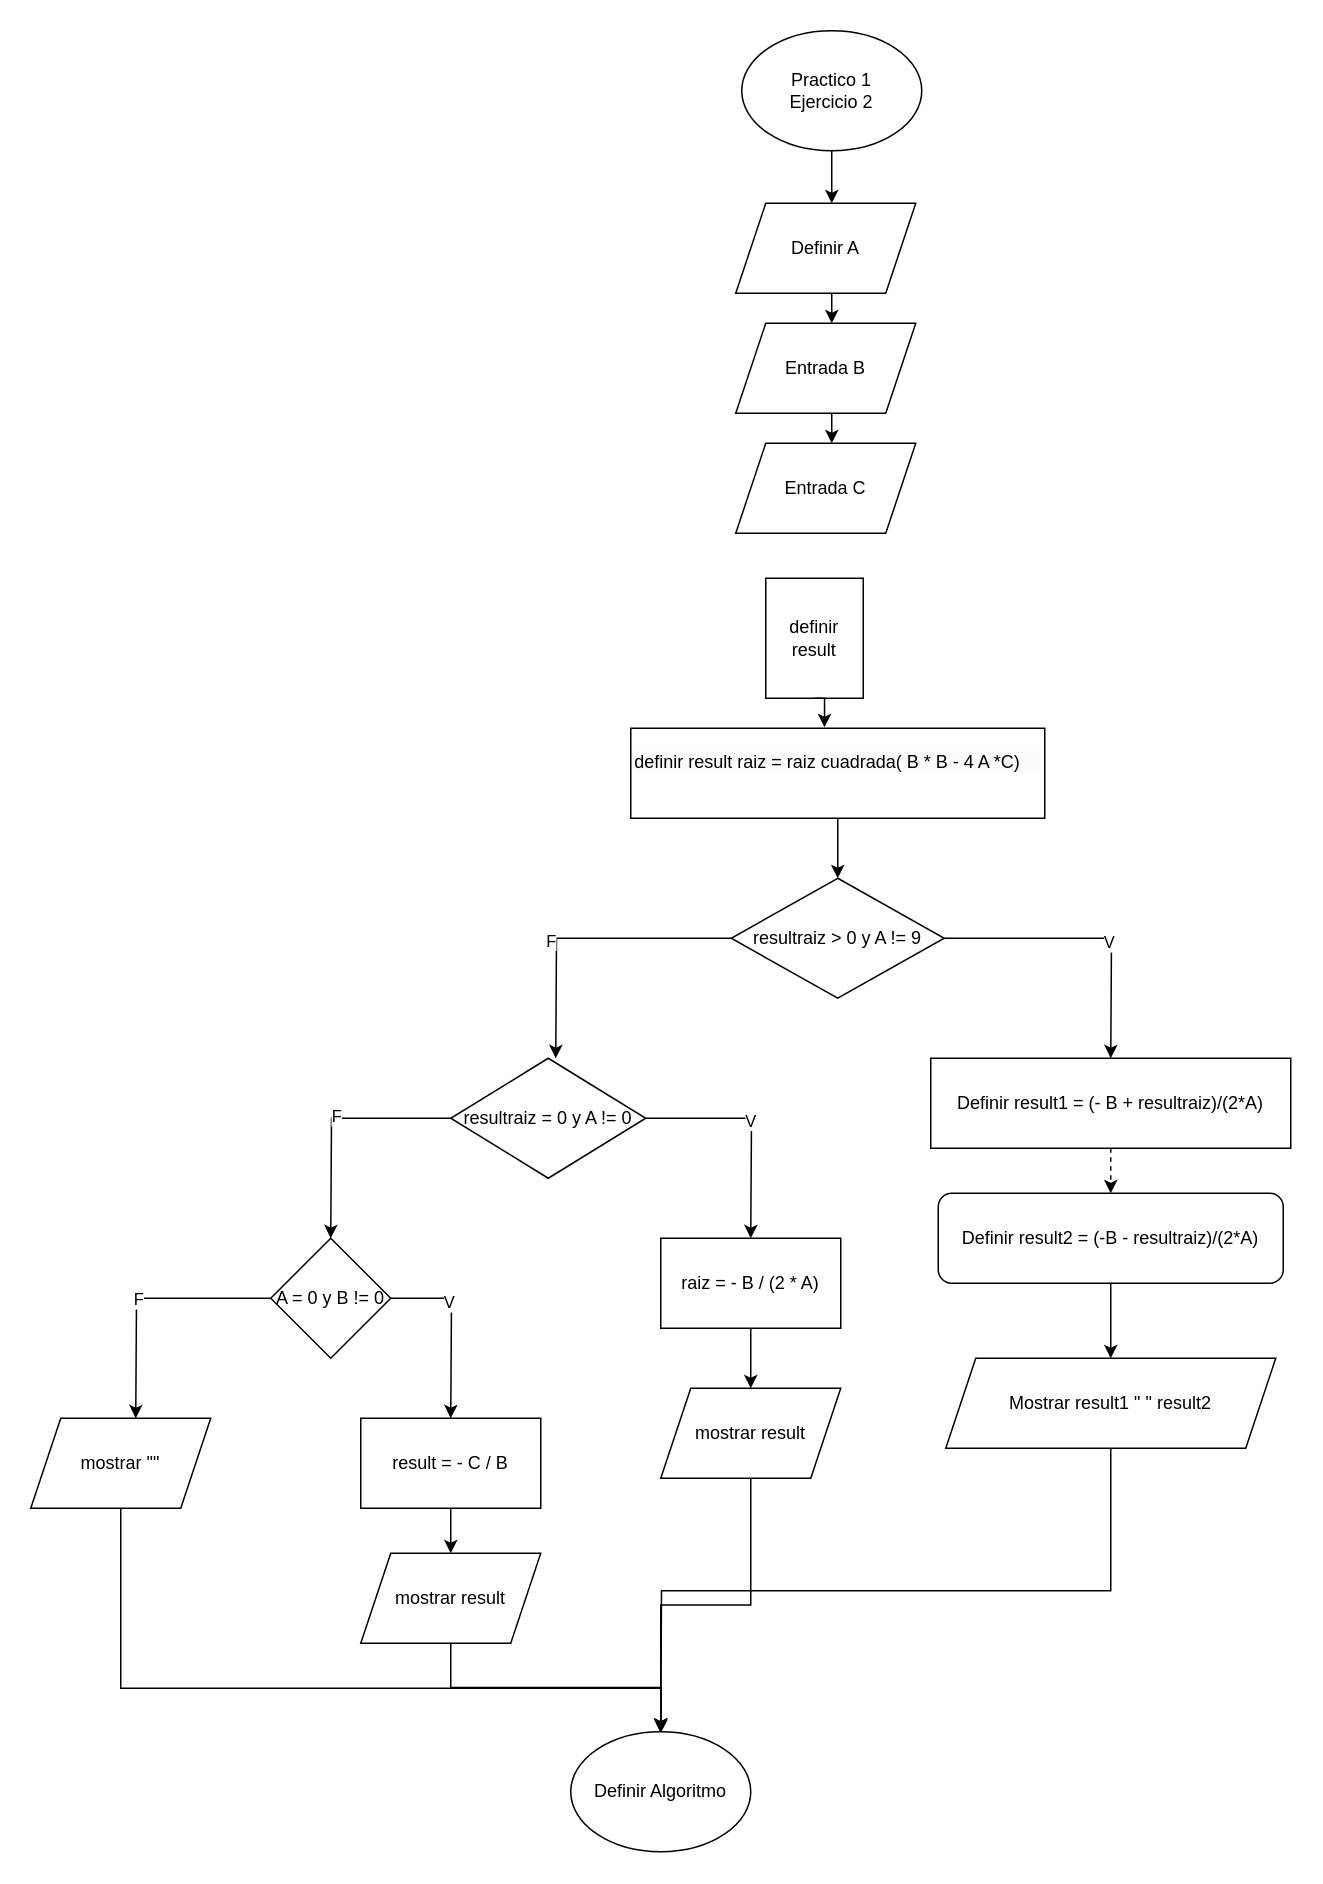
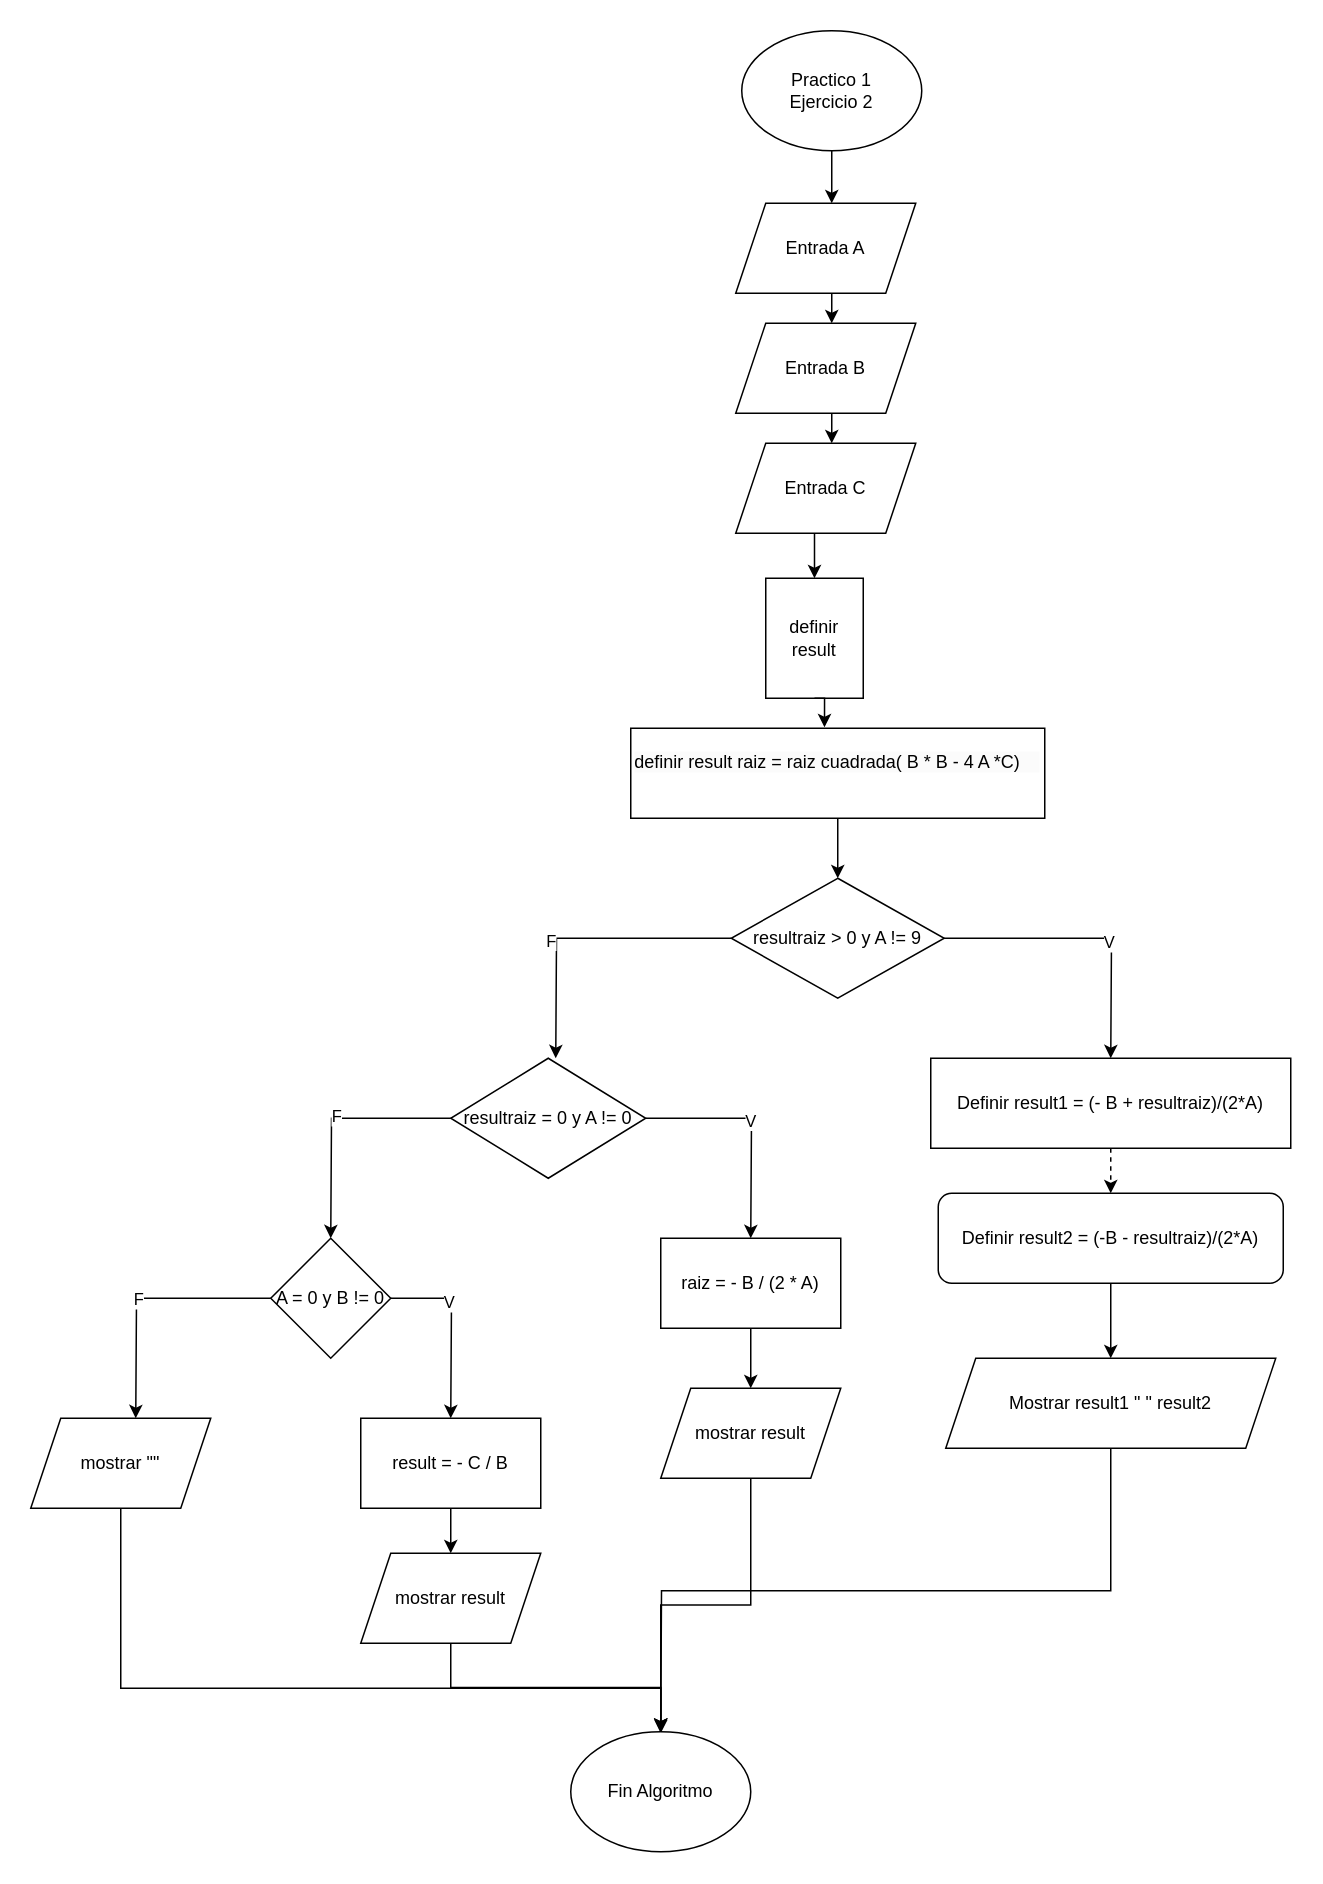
node "Definir A": label "Definir A" -> "Entrada A"
edge "Entrada C" -> "definir result": added
node "Definir Algoritmo": label "Definir Algoritmo" -> "Fin Algoritmo"
